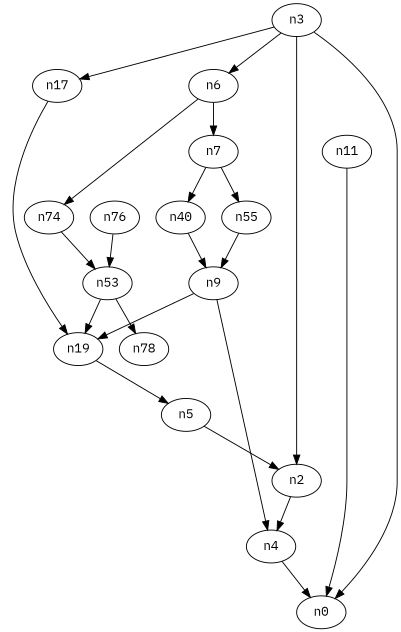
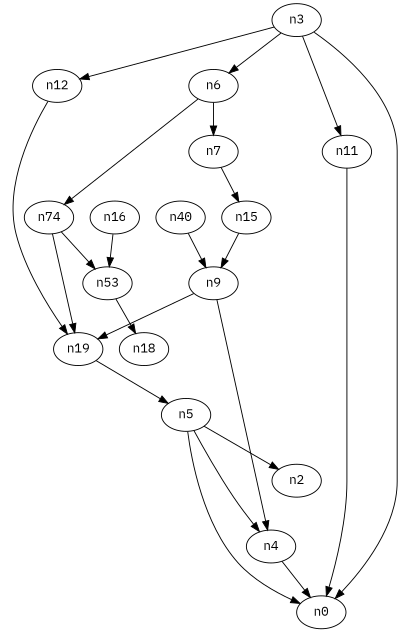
node "n17": label "n17" -> "n12"
edge "n7" -> "n40": removed
node "n76": label "n76" -> "n16"
node "n55": label "n55" -> "n15"
edge "n3" -> "n2": now "n3" -> "n11"
edge "n53" -> "n19": now "n74" -> "n19"
node "n78": label "n78" -> "n18"
edge "n2" -> "n4": now "n5" -> "n4"
edge "n5" -> "n0": added
